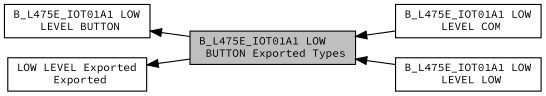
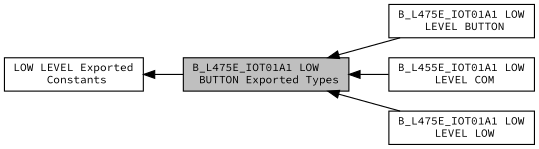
node "B_L475E_IOT01A1 LOW LEVEL COM": label "B_L475E_IOT01A1 LOW LEVEL COM" -> "B_L455E_IOT01A1 LOW LEVEL COM"
edge "B_L475E_IOT01A1 LOW BUTTON Exported Types" -> "B_L475E_IOT01A1 LOW LEVEL BUTTON": reversed
node "LOW LEVEL Exported Exported": label "LOW LEVEL Exported Exported" -> "LOW LEVEL Exported Constants"
